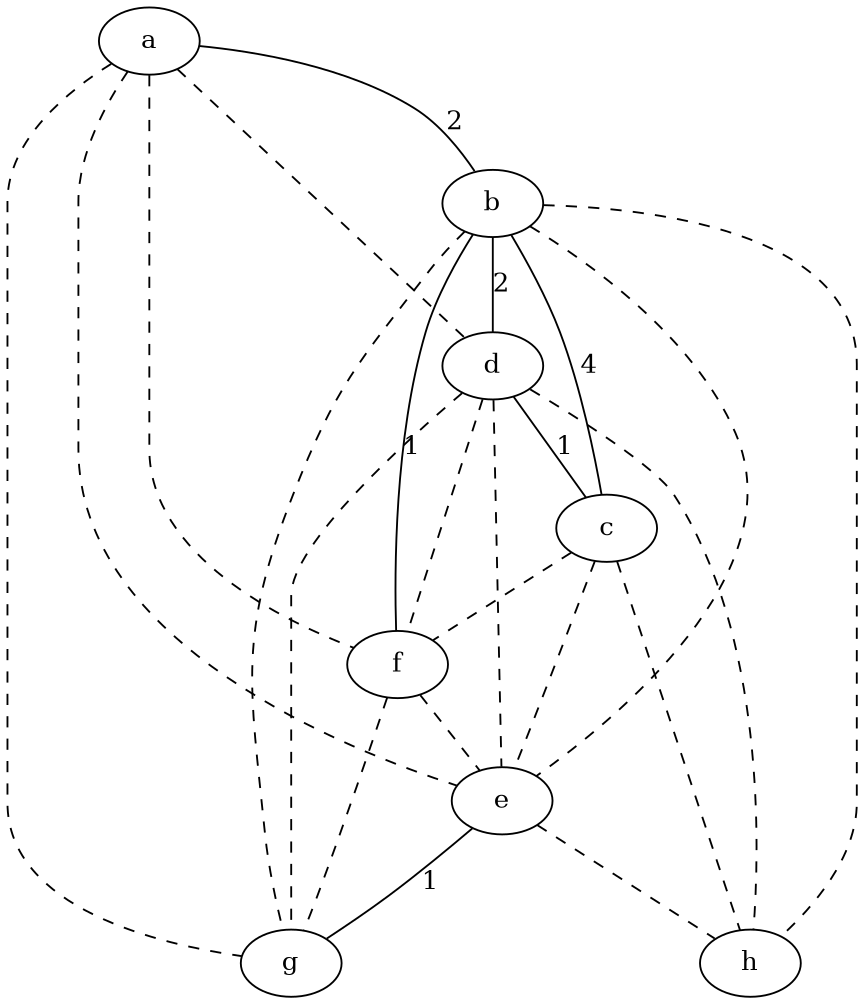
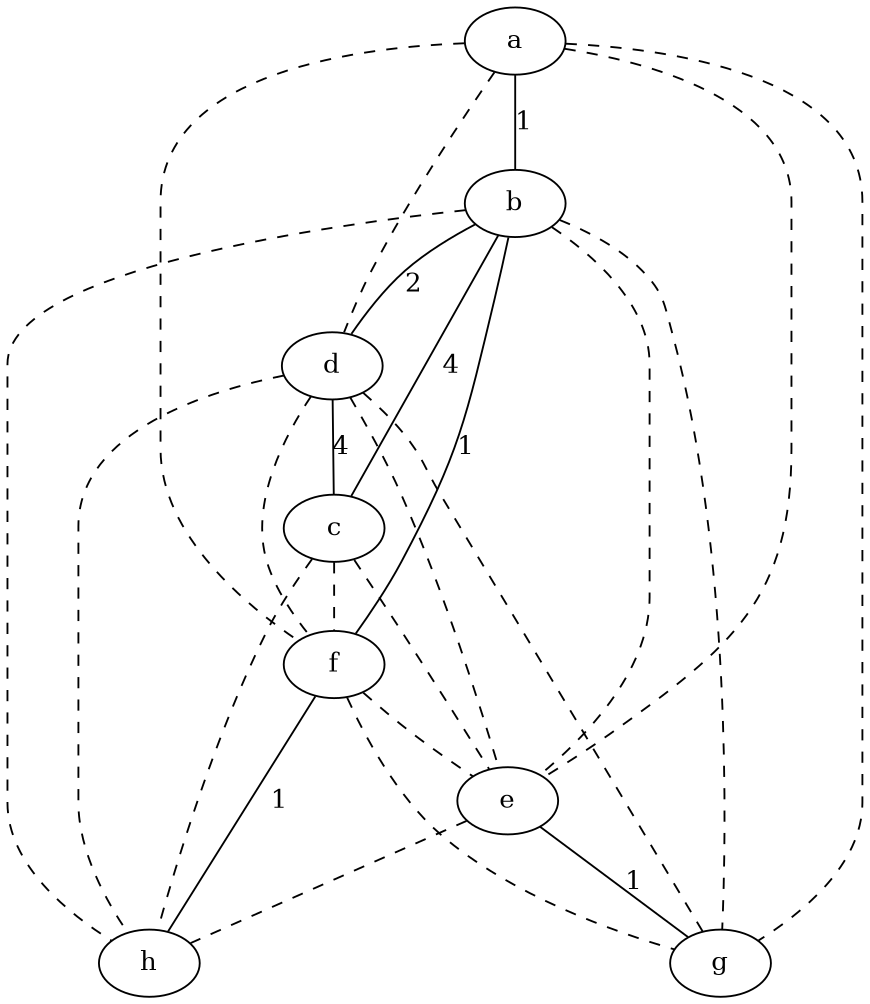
edge "a" -- "b": label "2" -> "1"
edge "d" -- "c": label "1" -> "4"
edge "f" -- "h": added, label "1"
